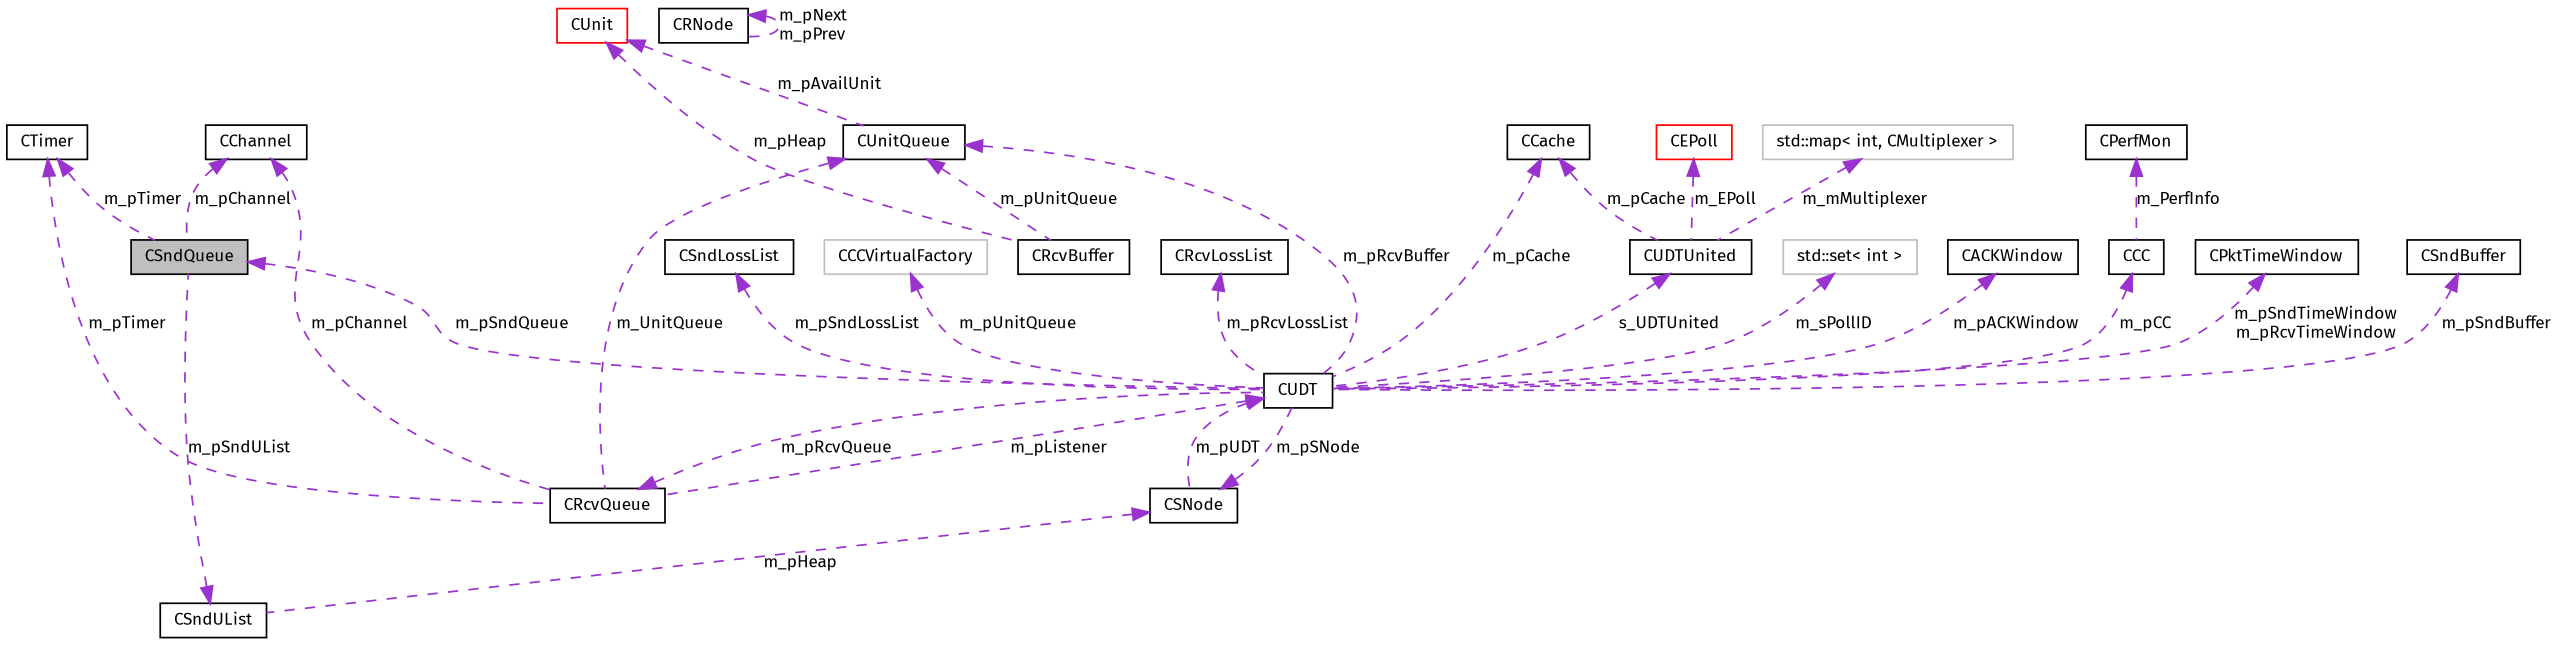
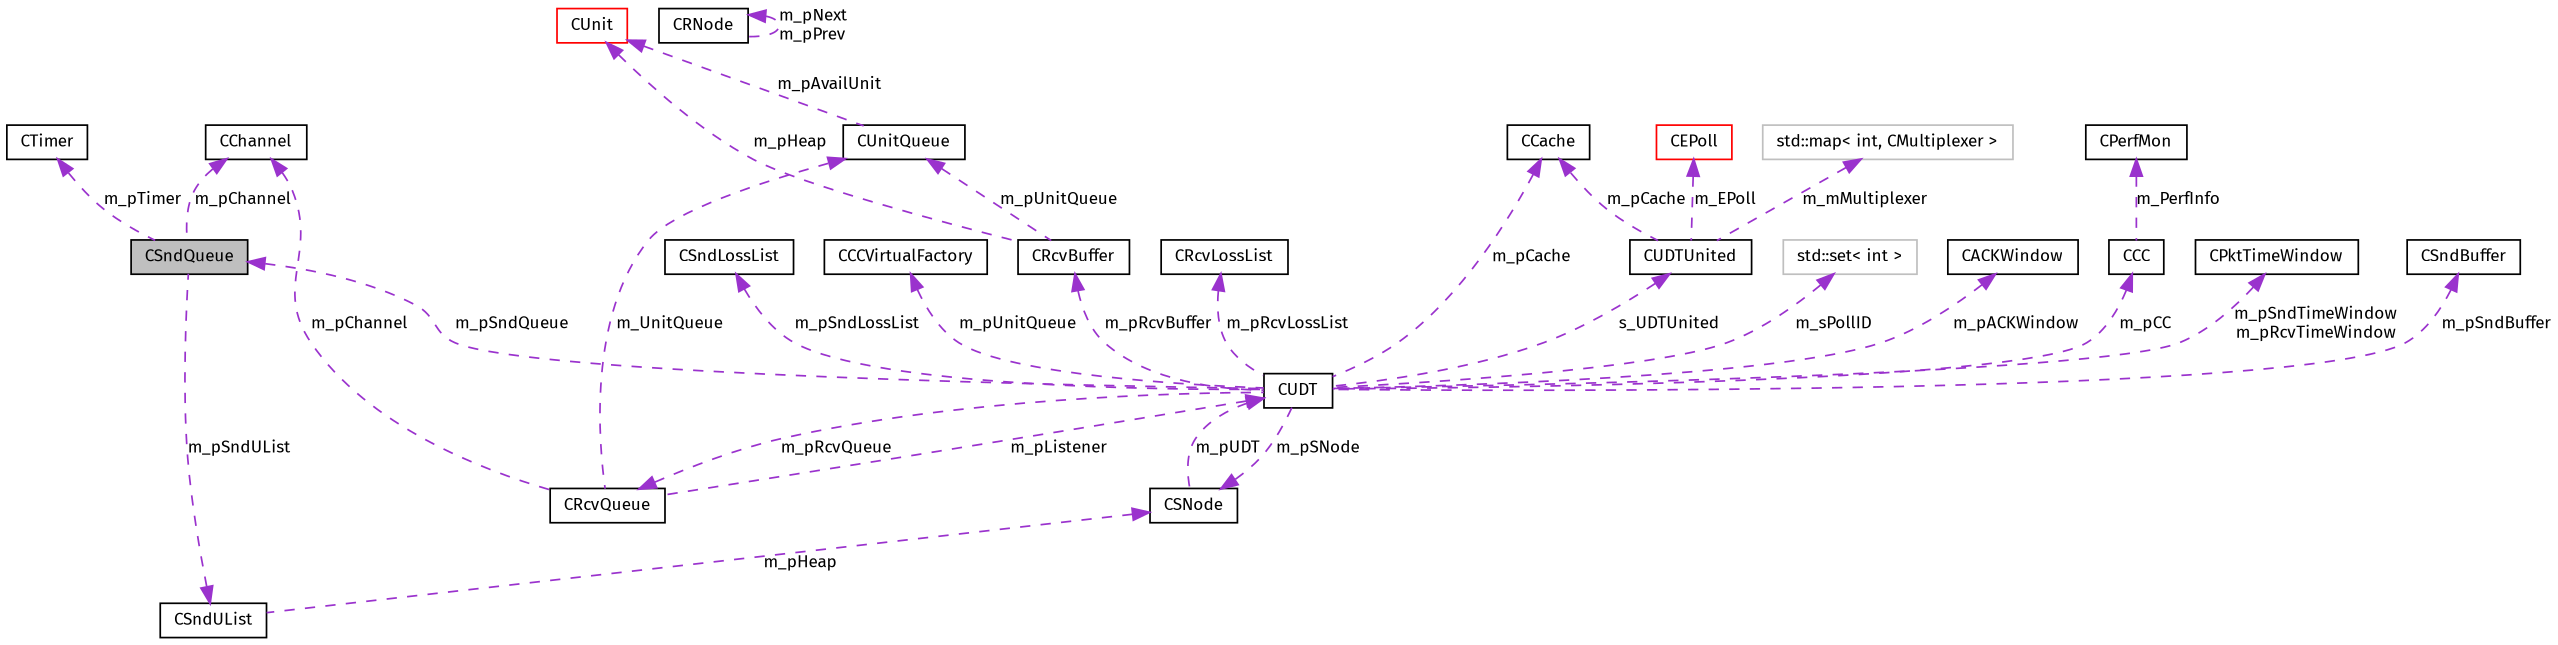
edge "CUDT" -> "CUnitQueue": now "CUDT" -> "CRcvBuffer"
node "CCCVirtualFactory": color grey75 -> black
edge "CRcvQueue" -> "CTimer": removed, label "m_pTimer"
